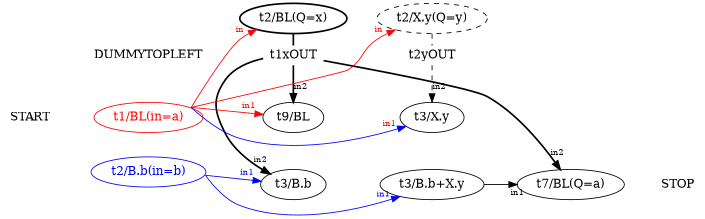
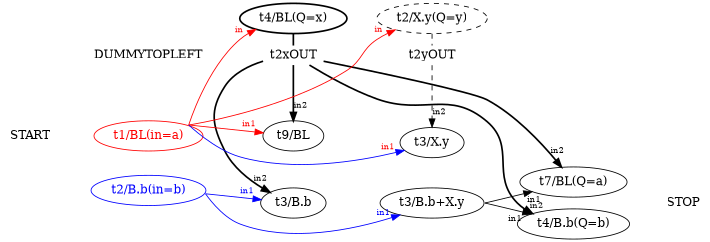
node "t2/BL(Q=x)": label "t2/BL(Q=x)" -> "t4/BL(Q=x)"
node "t1xOUT": label "t1xOUT" -> "t2xOUT"
node "t4/B.b(Q=b)": added
